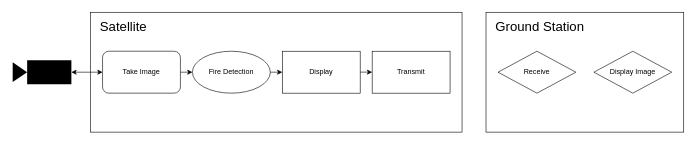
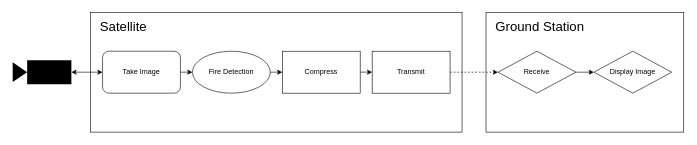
node "Display": label "Display" -> "Compress"
edge "Transmit" -> "Receive": added
edge "Receive" -> "Display Image": added
